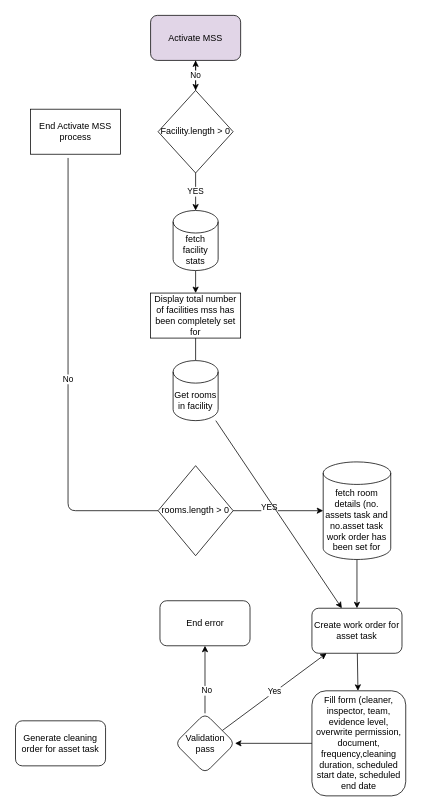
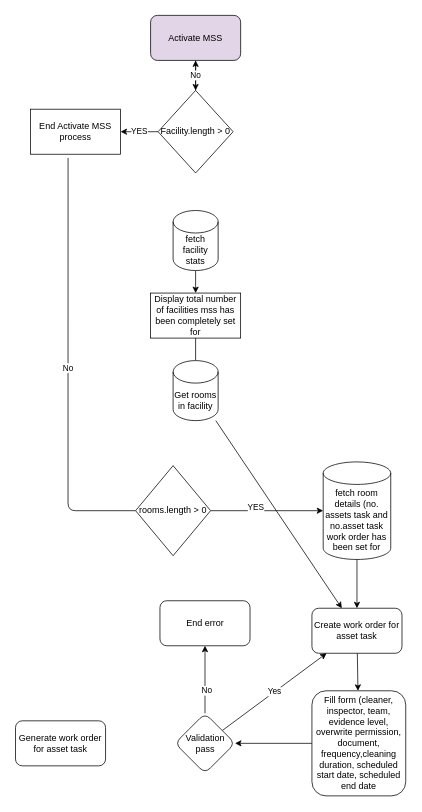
edge "Facility.length > 0" -> "fetch facility stats": now "Facility.length > 0" -> "End Activate MSS process"
node "rooms.length > 0": moved (195, 510) -> (173, 510)
node "Generate cleaning order for asset task": label "Generate cleaning order for asset task" -> "Generate work order for asset task"
